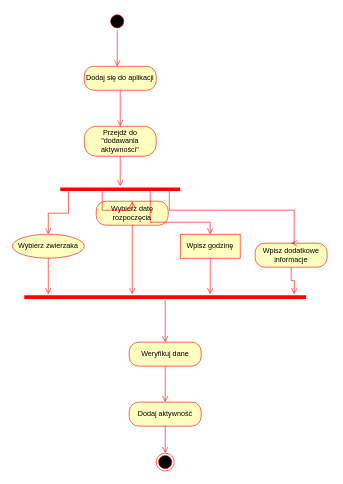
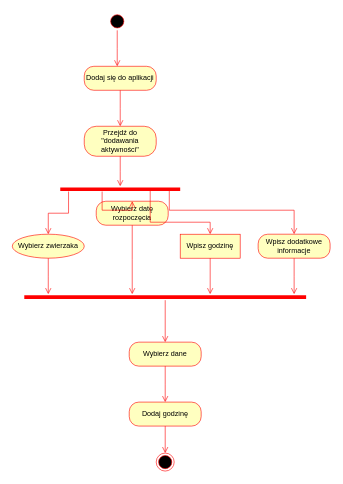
node "Wpisz dodatkowe informacje": moved (291, 255) -> (294, 246)
node "Weryfikuj dane": label "Weryfikuj dane" -> "Wybierz dane"
node "Dodaj aktywność": label "Dodaj aktywność" -> "Dodaj godzinę"
